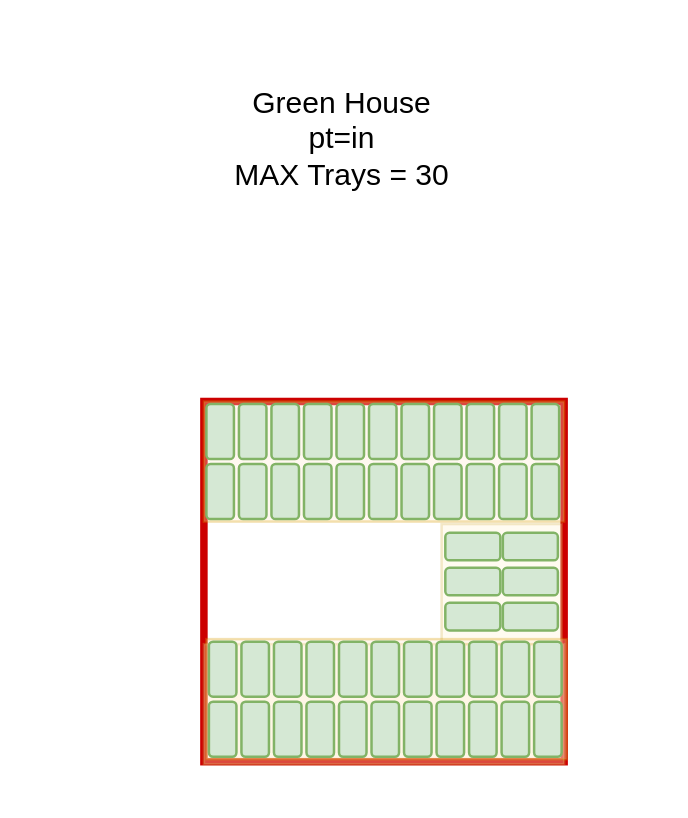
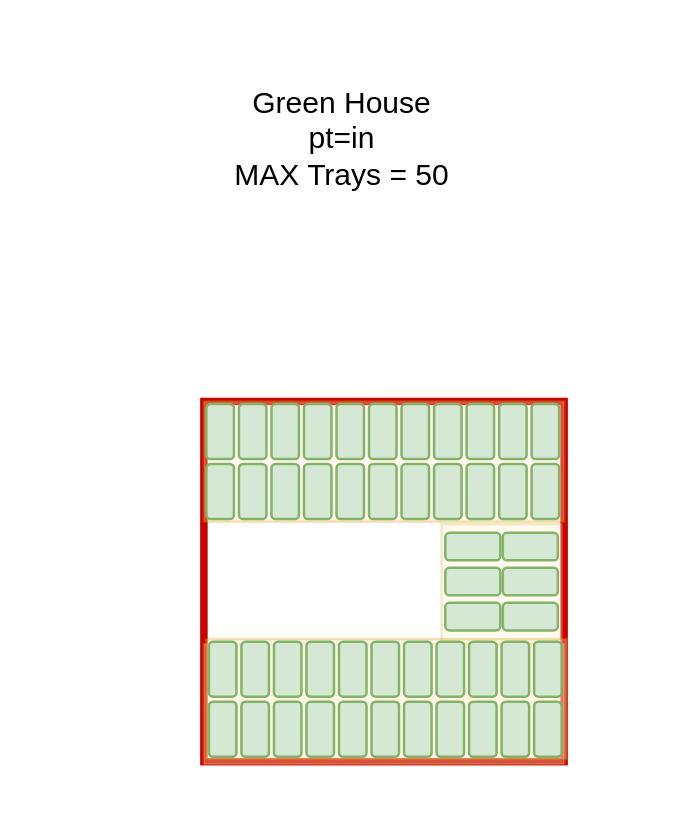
node "Green House pt=in MAX Trays = 30": label "Green House pt=in MAX Trays = 30" -> "Green House pt=in MAX Trays = 50"
